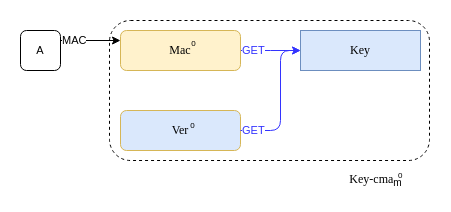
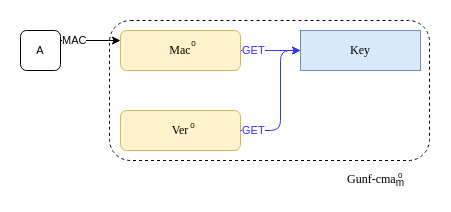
node "Ver": fillcolor #dae8fc -> #fff2cc
node "Key-cmam": label "Key-cmam" -> "Gunf-cmam"
